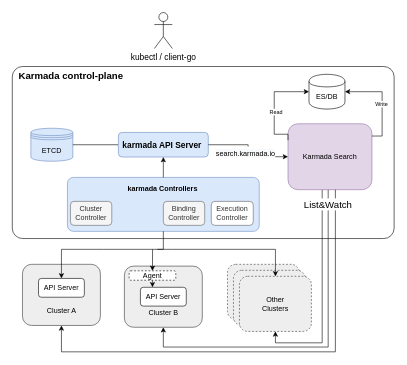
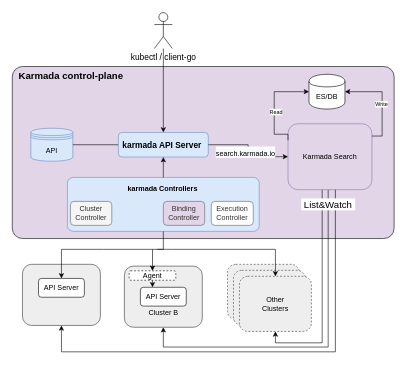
node "Karmada control-plane": fillcolor #ffffff -> #e1d5e7
edge "kubectl / client-go" -> "karmada API Server": added
node "ETCD": label "ETCD" -> "API"
node "Binding Controller": fillcolor #f5f5f5 -> #e1d5e7
node "Cluster A": removed
